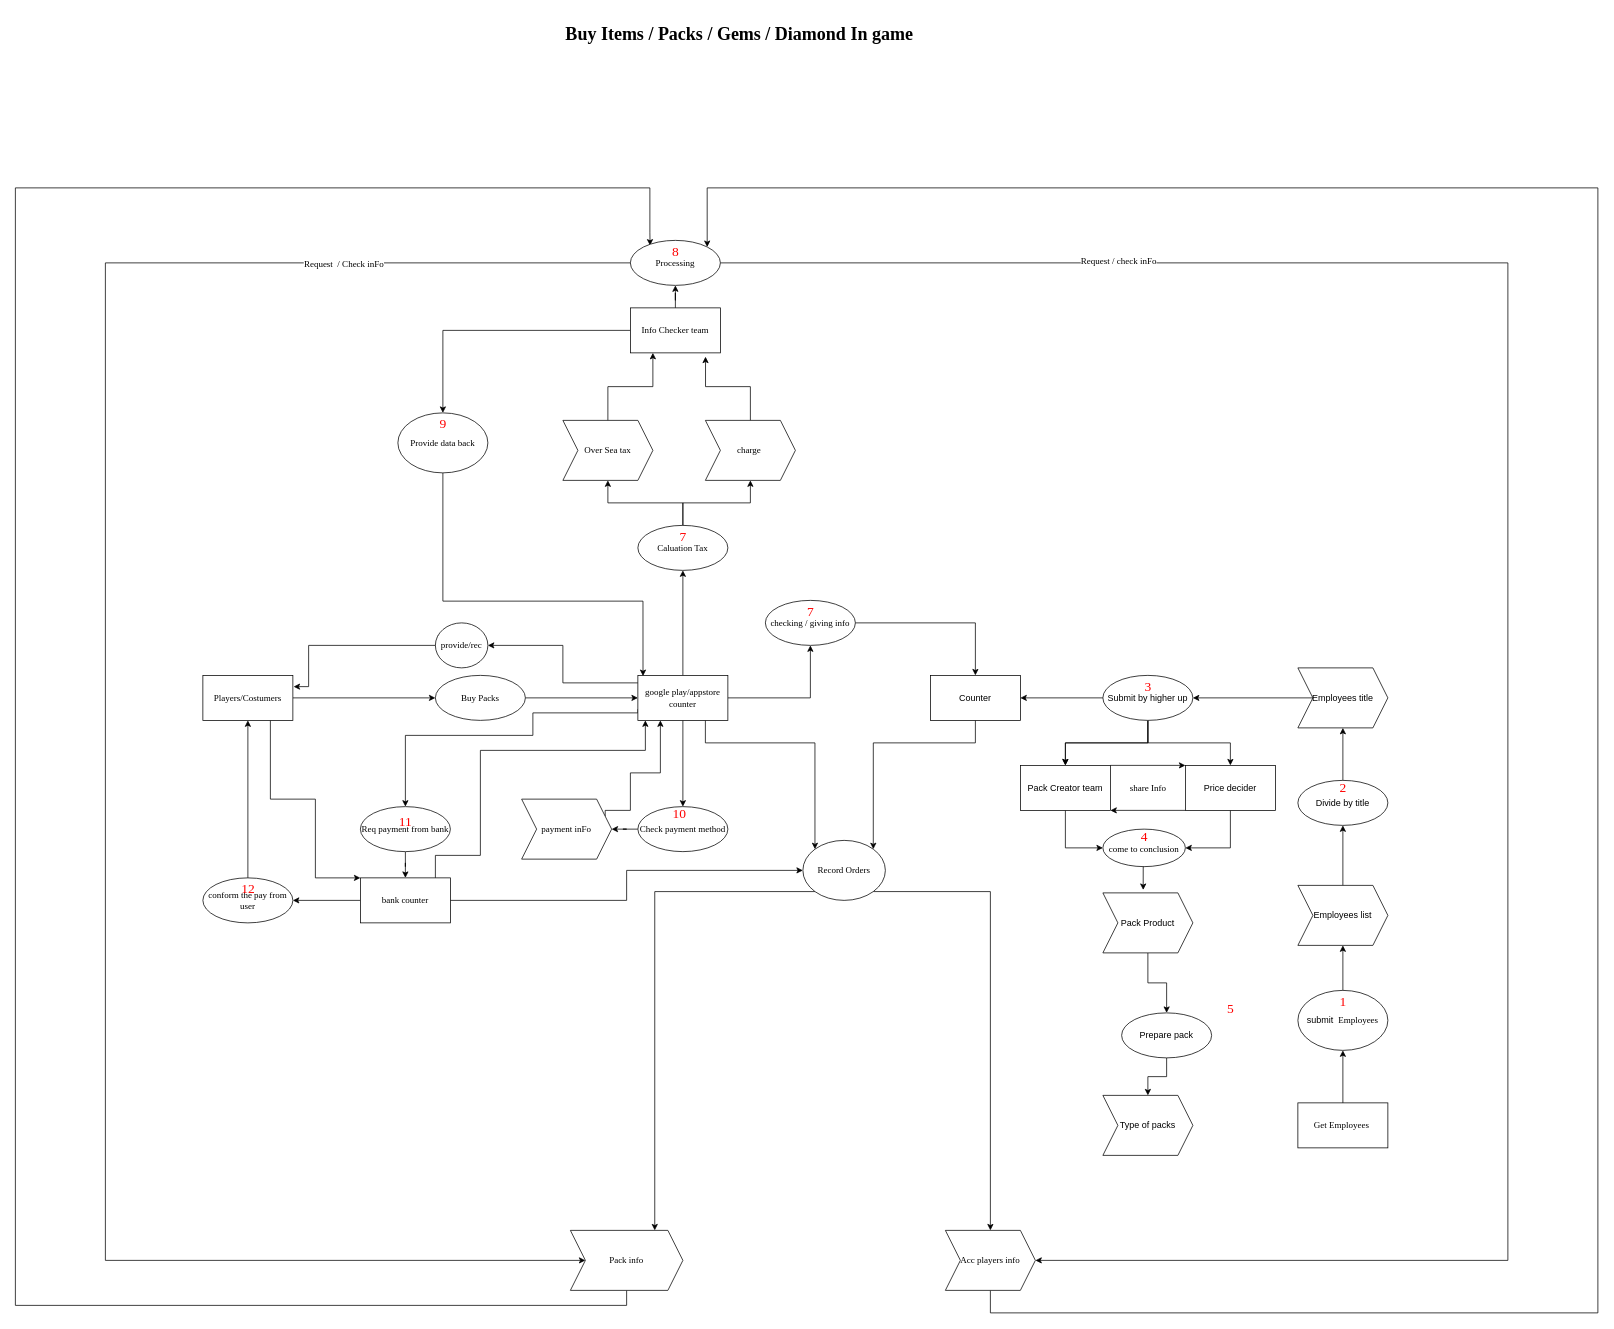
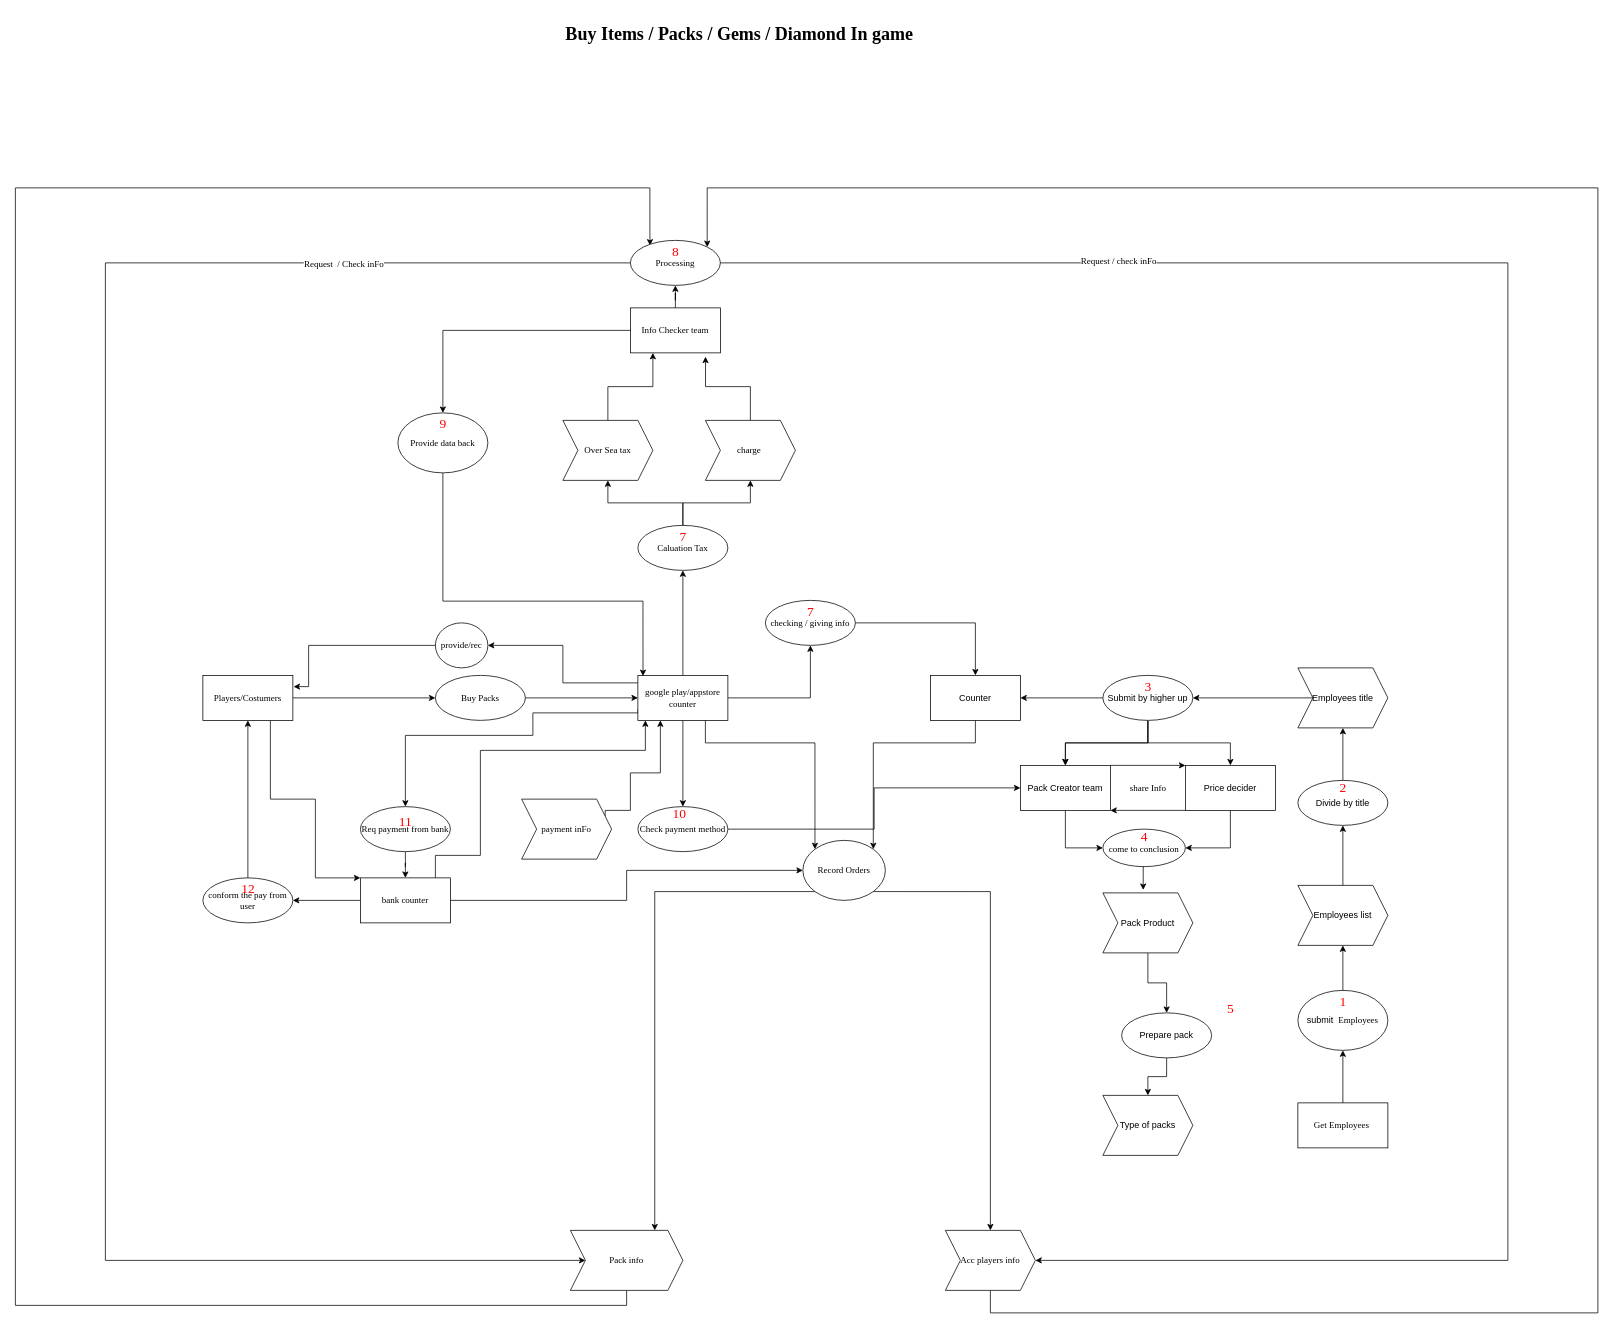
edge "Check payment method" -> "payment inFo": now "Check payment method" -> "Pack Creator team"
